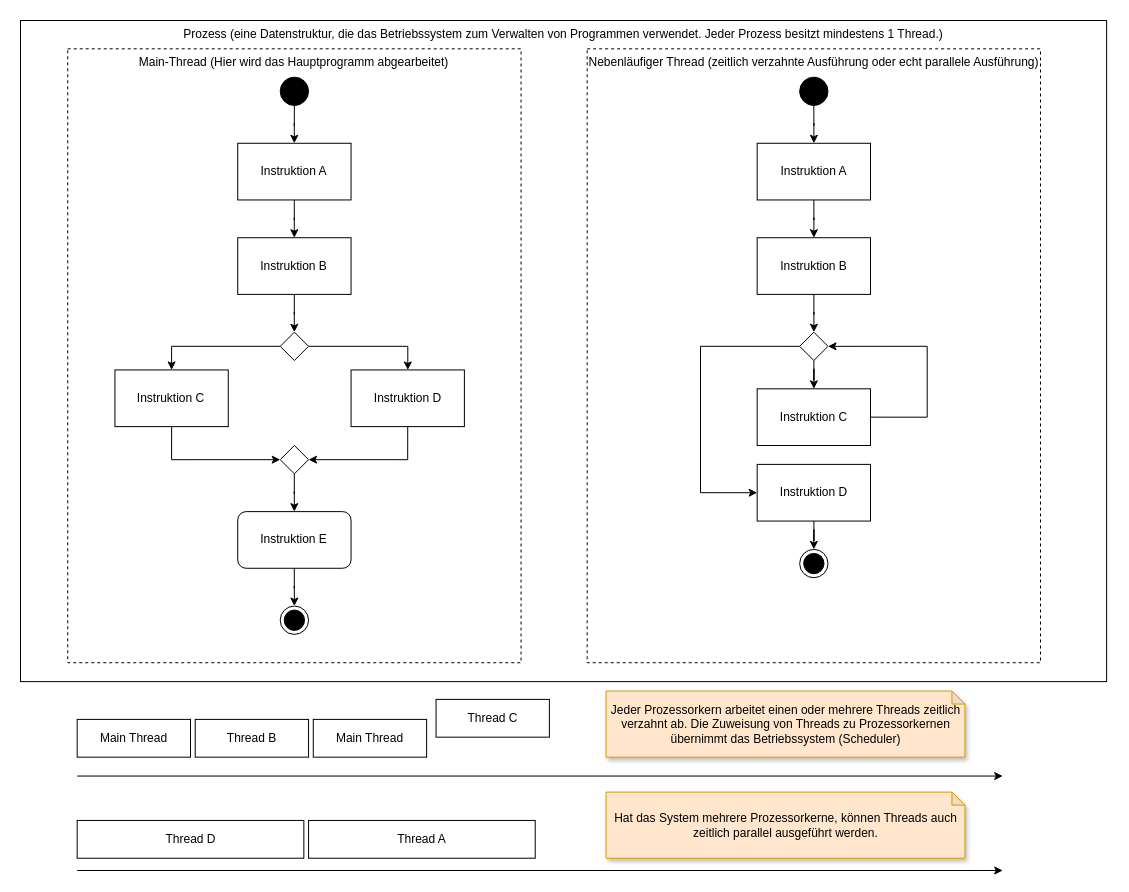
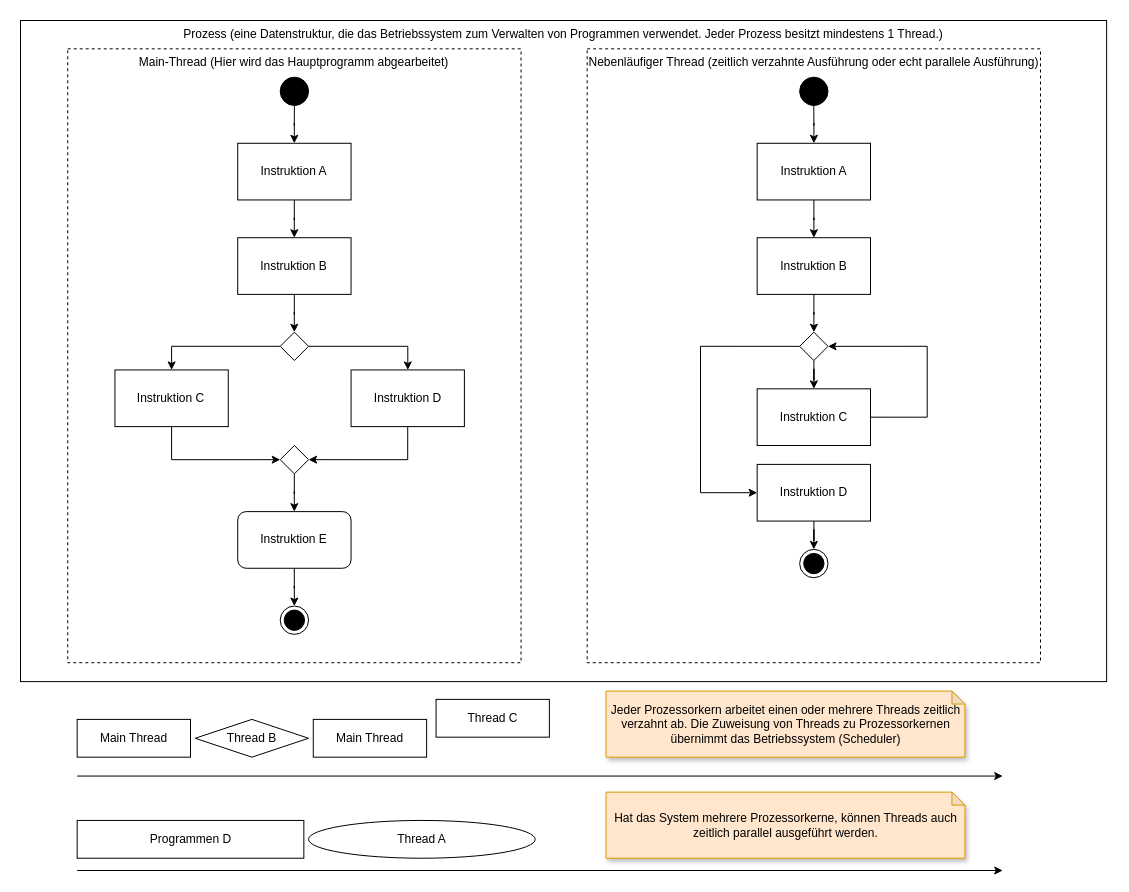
node "Thread B": shape rectangle -> diamond
node "Thread A": shape rectangle -> ellipse
node "Thread D": label "Thread D" -> "Programmen D"
